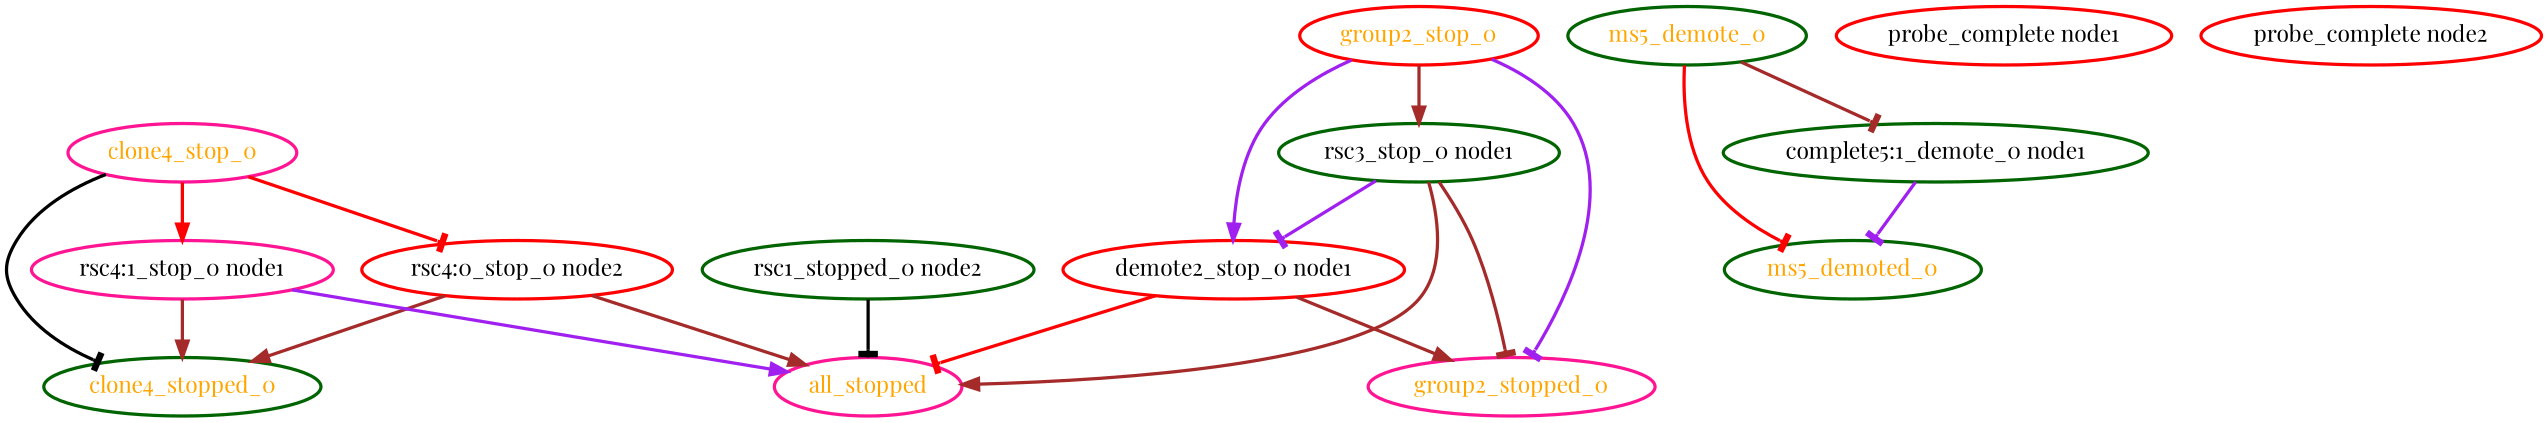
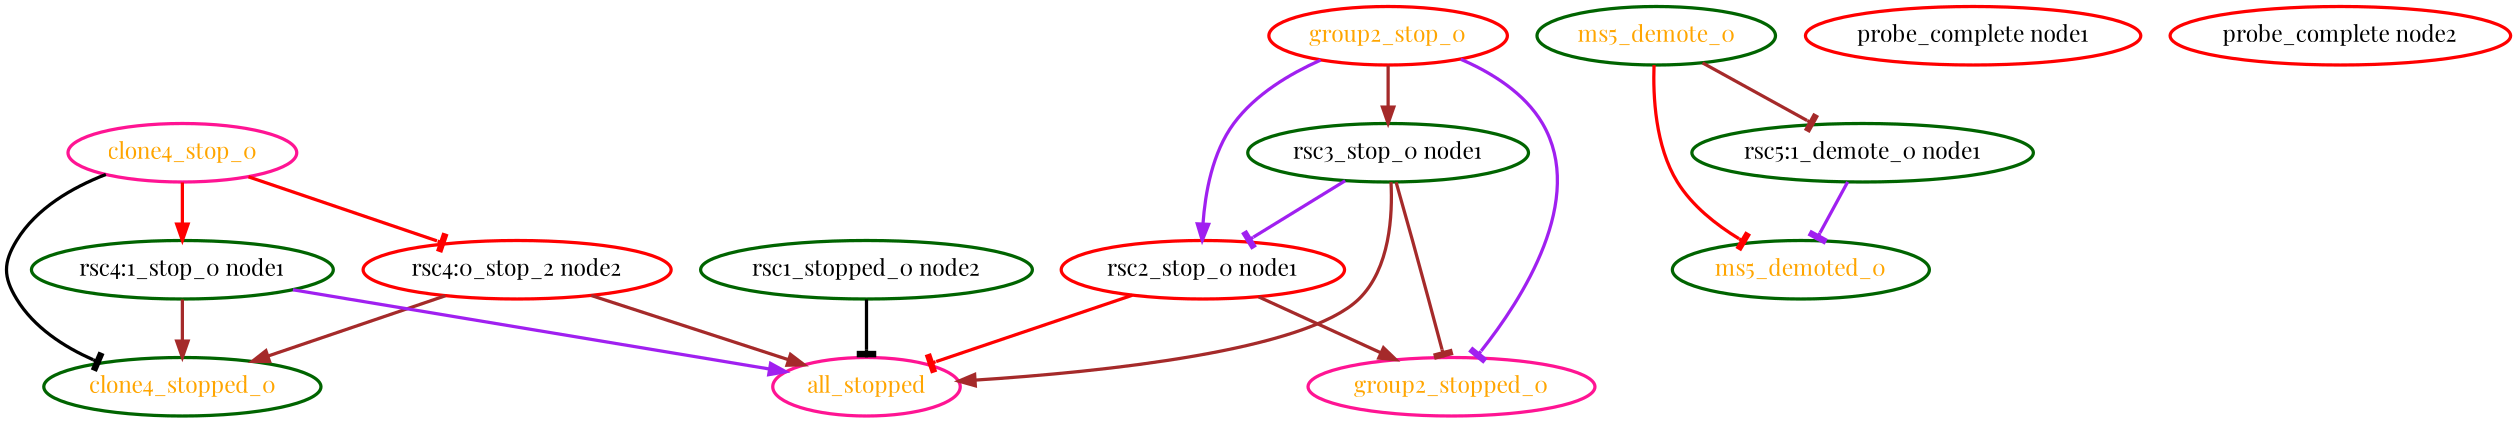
node "complete5:1_demote_0 node1": label "complete5:1_demote_0 node1" -> "rsc5:1_demote_0 node1"
node "rsc4:1_stop_0 node1": color deeppink -> darkgreen
node "rsc4:0_stop_0 node2": label "rsc4:0_stop_0 node2" -> "rsc4:0_stop_2 node2"
node "demote2_stop_0 node1": label "demote2_stop_0 node1" -> "rsc2_stop_0 node1"
